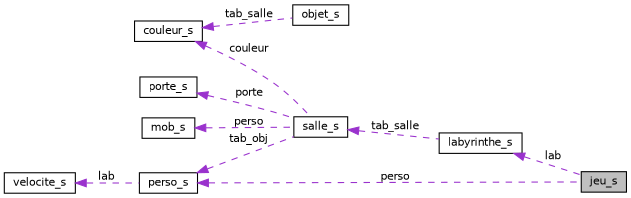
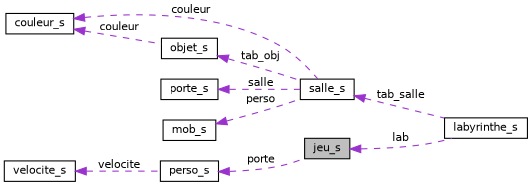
edge "objet_s" -> "couleur_s": label " tab_salle" -> " couleur"
edge "salle_s" -> "porte_s": label " porte" -> " salle"
edge "salle_s" -> "perso_s": now "salle_s" -> "objet_s"
edge "jeu_s" -> "labyrinthe_s": reversed
edge "perso_s" -> "velocite_s": label " lab" -> " velocite"
edge "jeu_s" -> "perso_s": label " perso" -> " porte"
